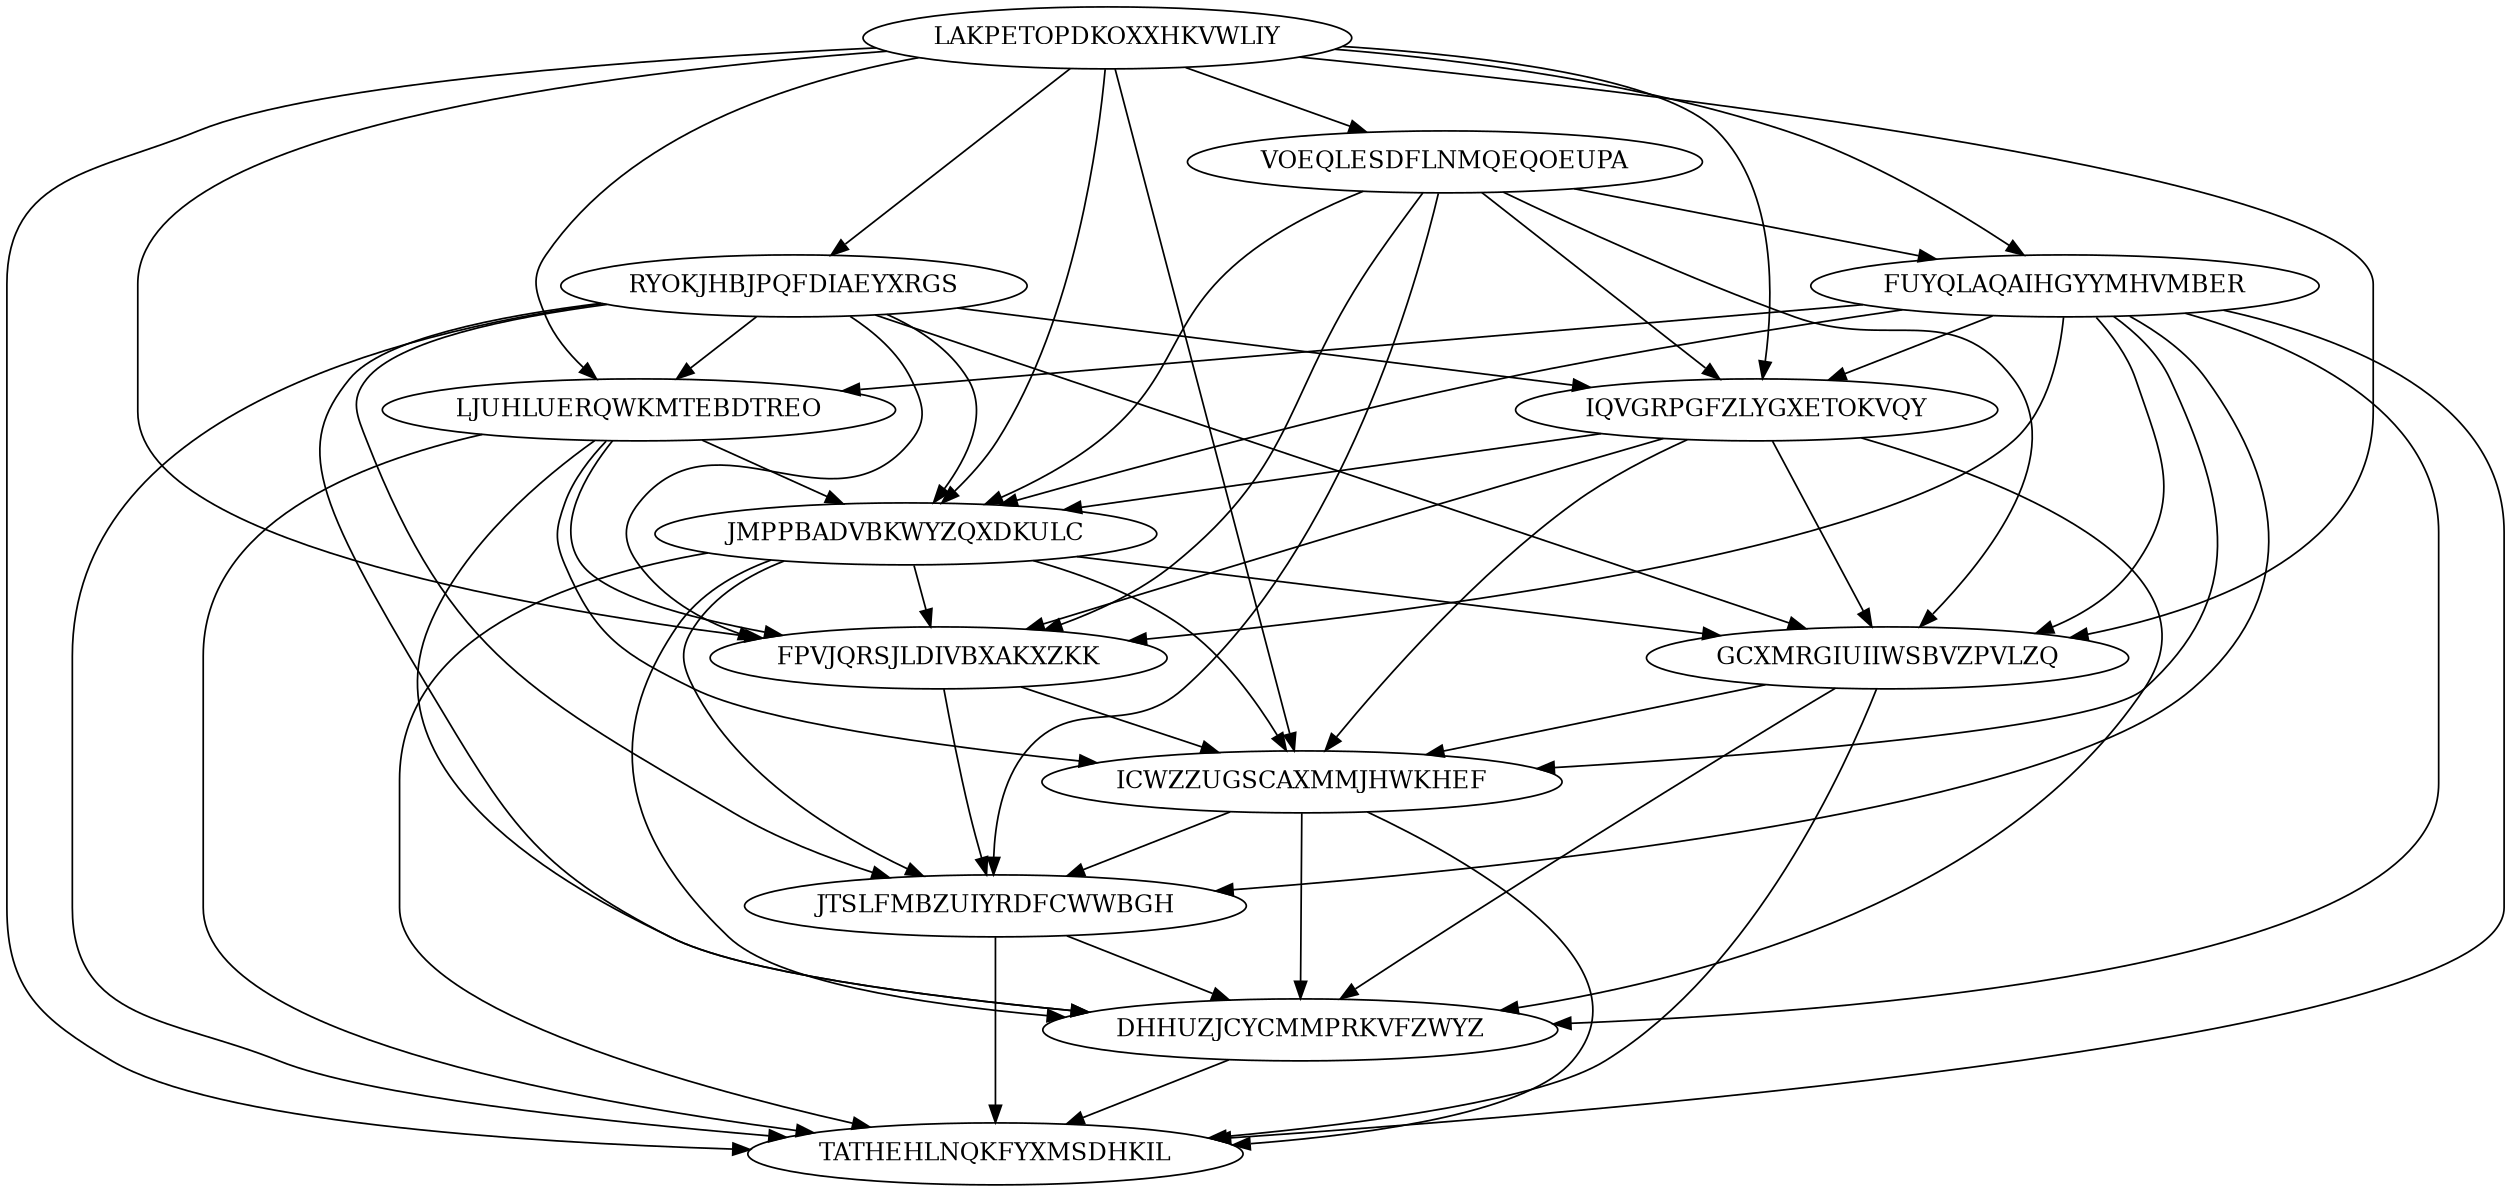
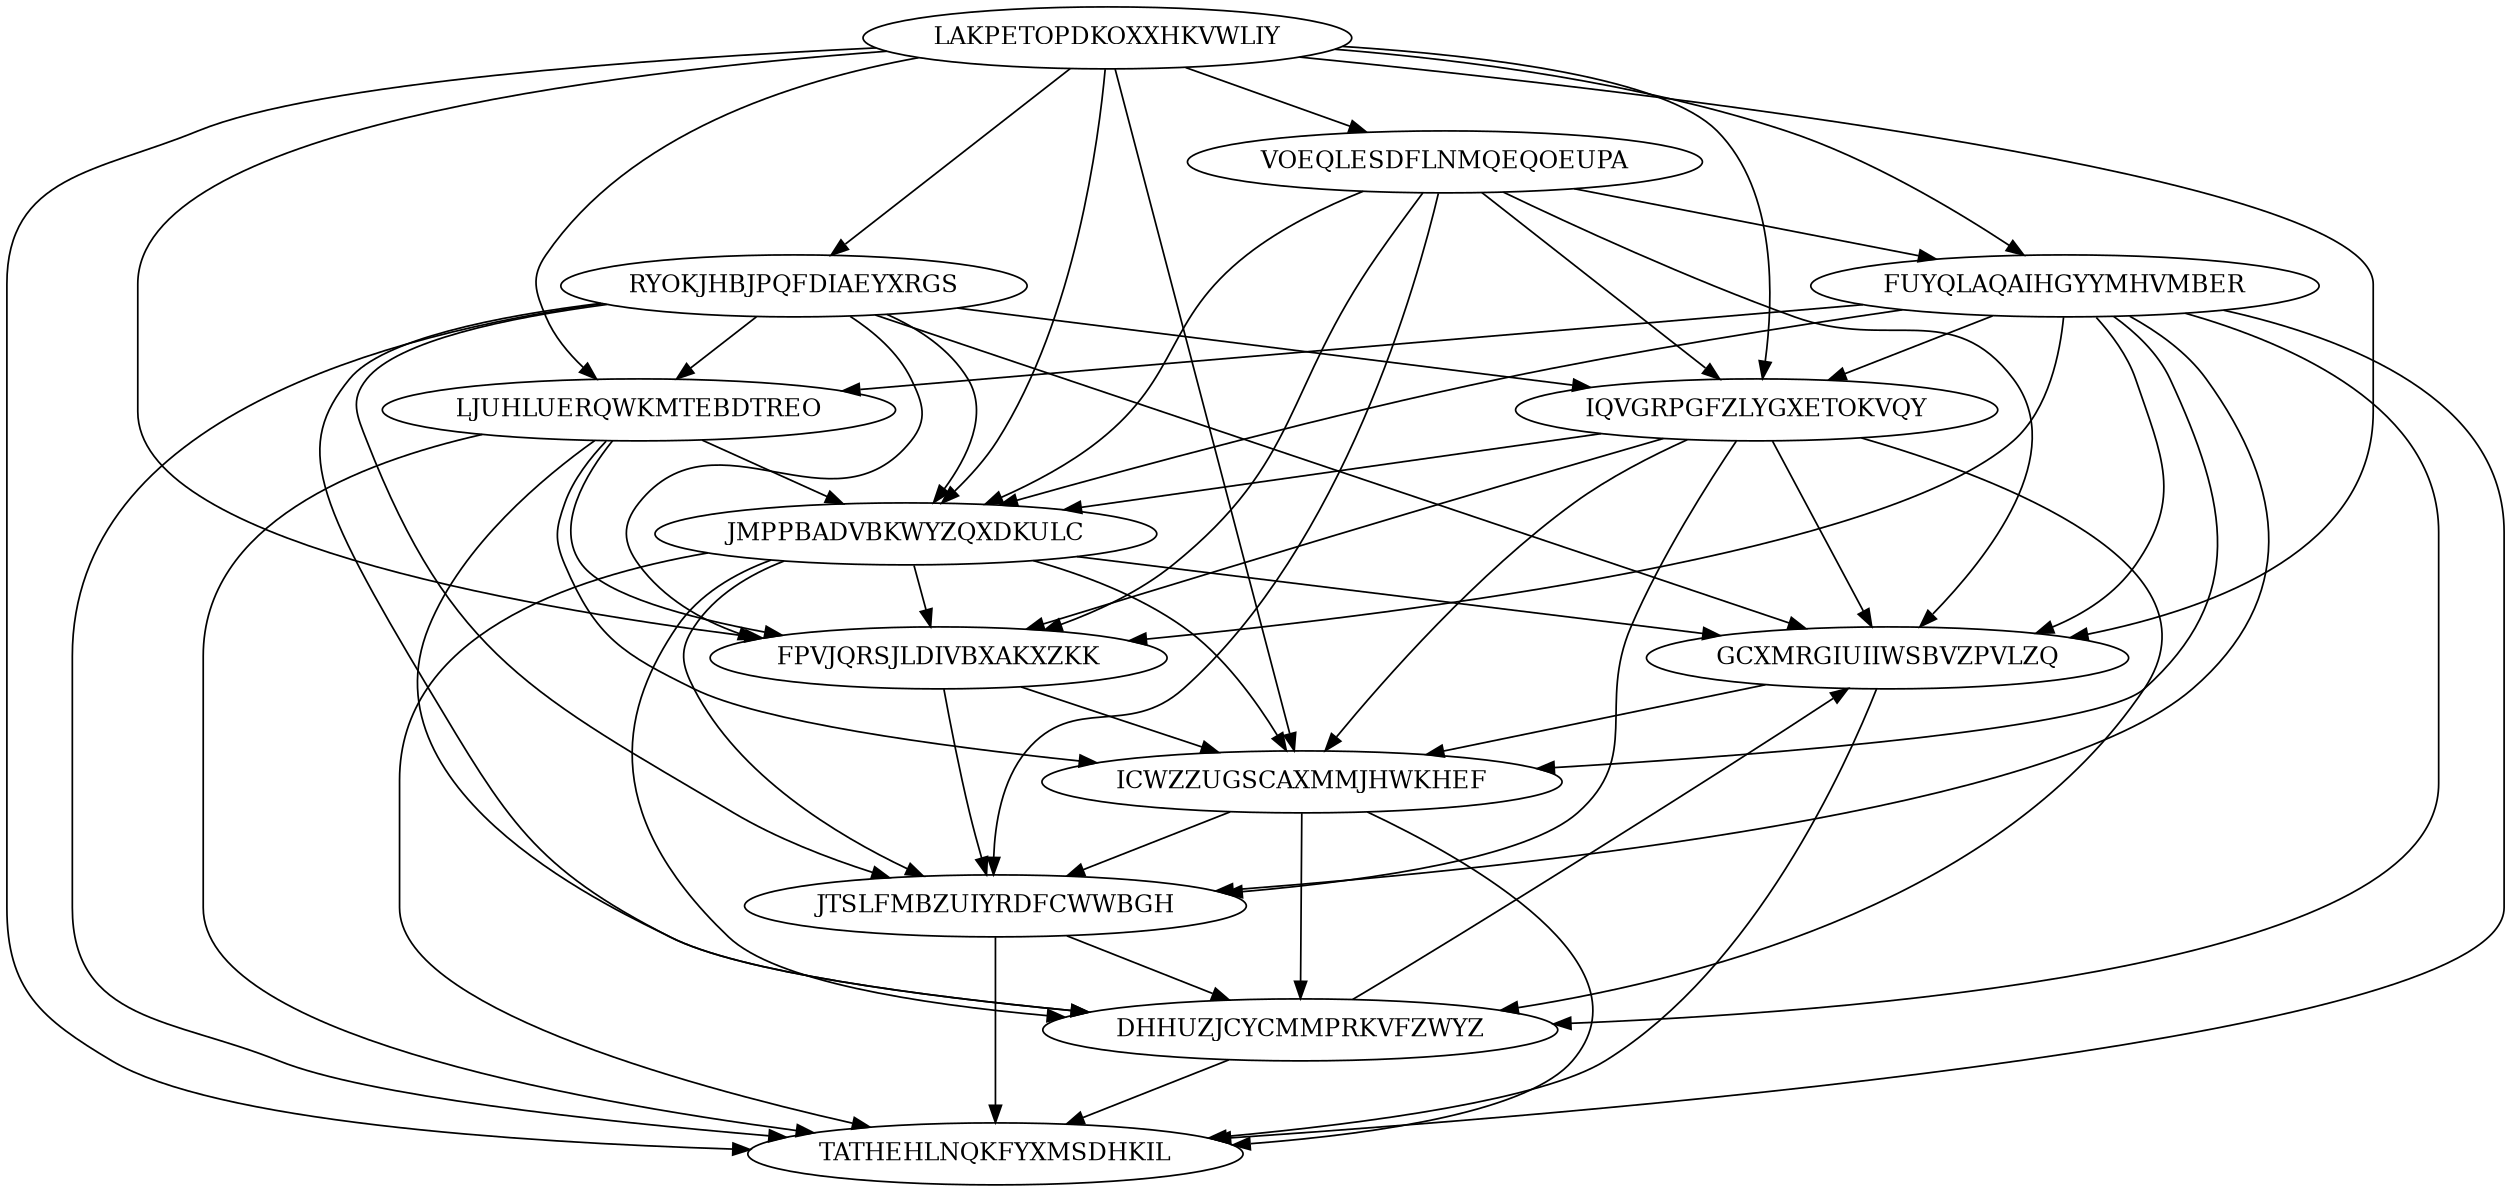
edge "IQVGRPGFZLYGXETOKVQY" -> "JTSLFMBZUIYRDFCWWBGH": added
edge "GCXMRGIUIIWSBVZPVLZQ" -> "DHHUZJCYCMMPRKVFZWYZ": reversed
